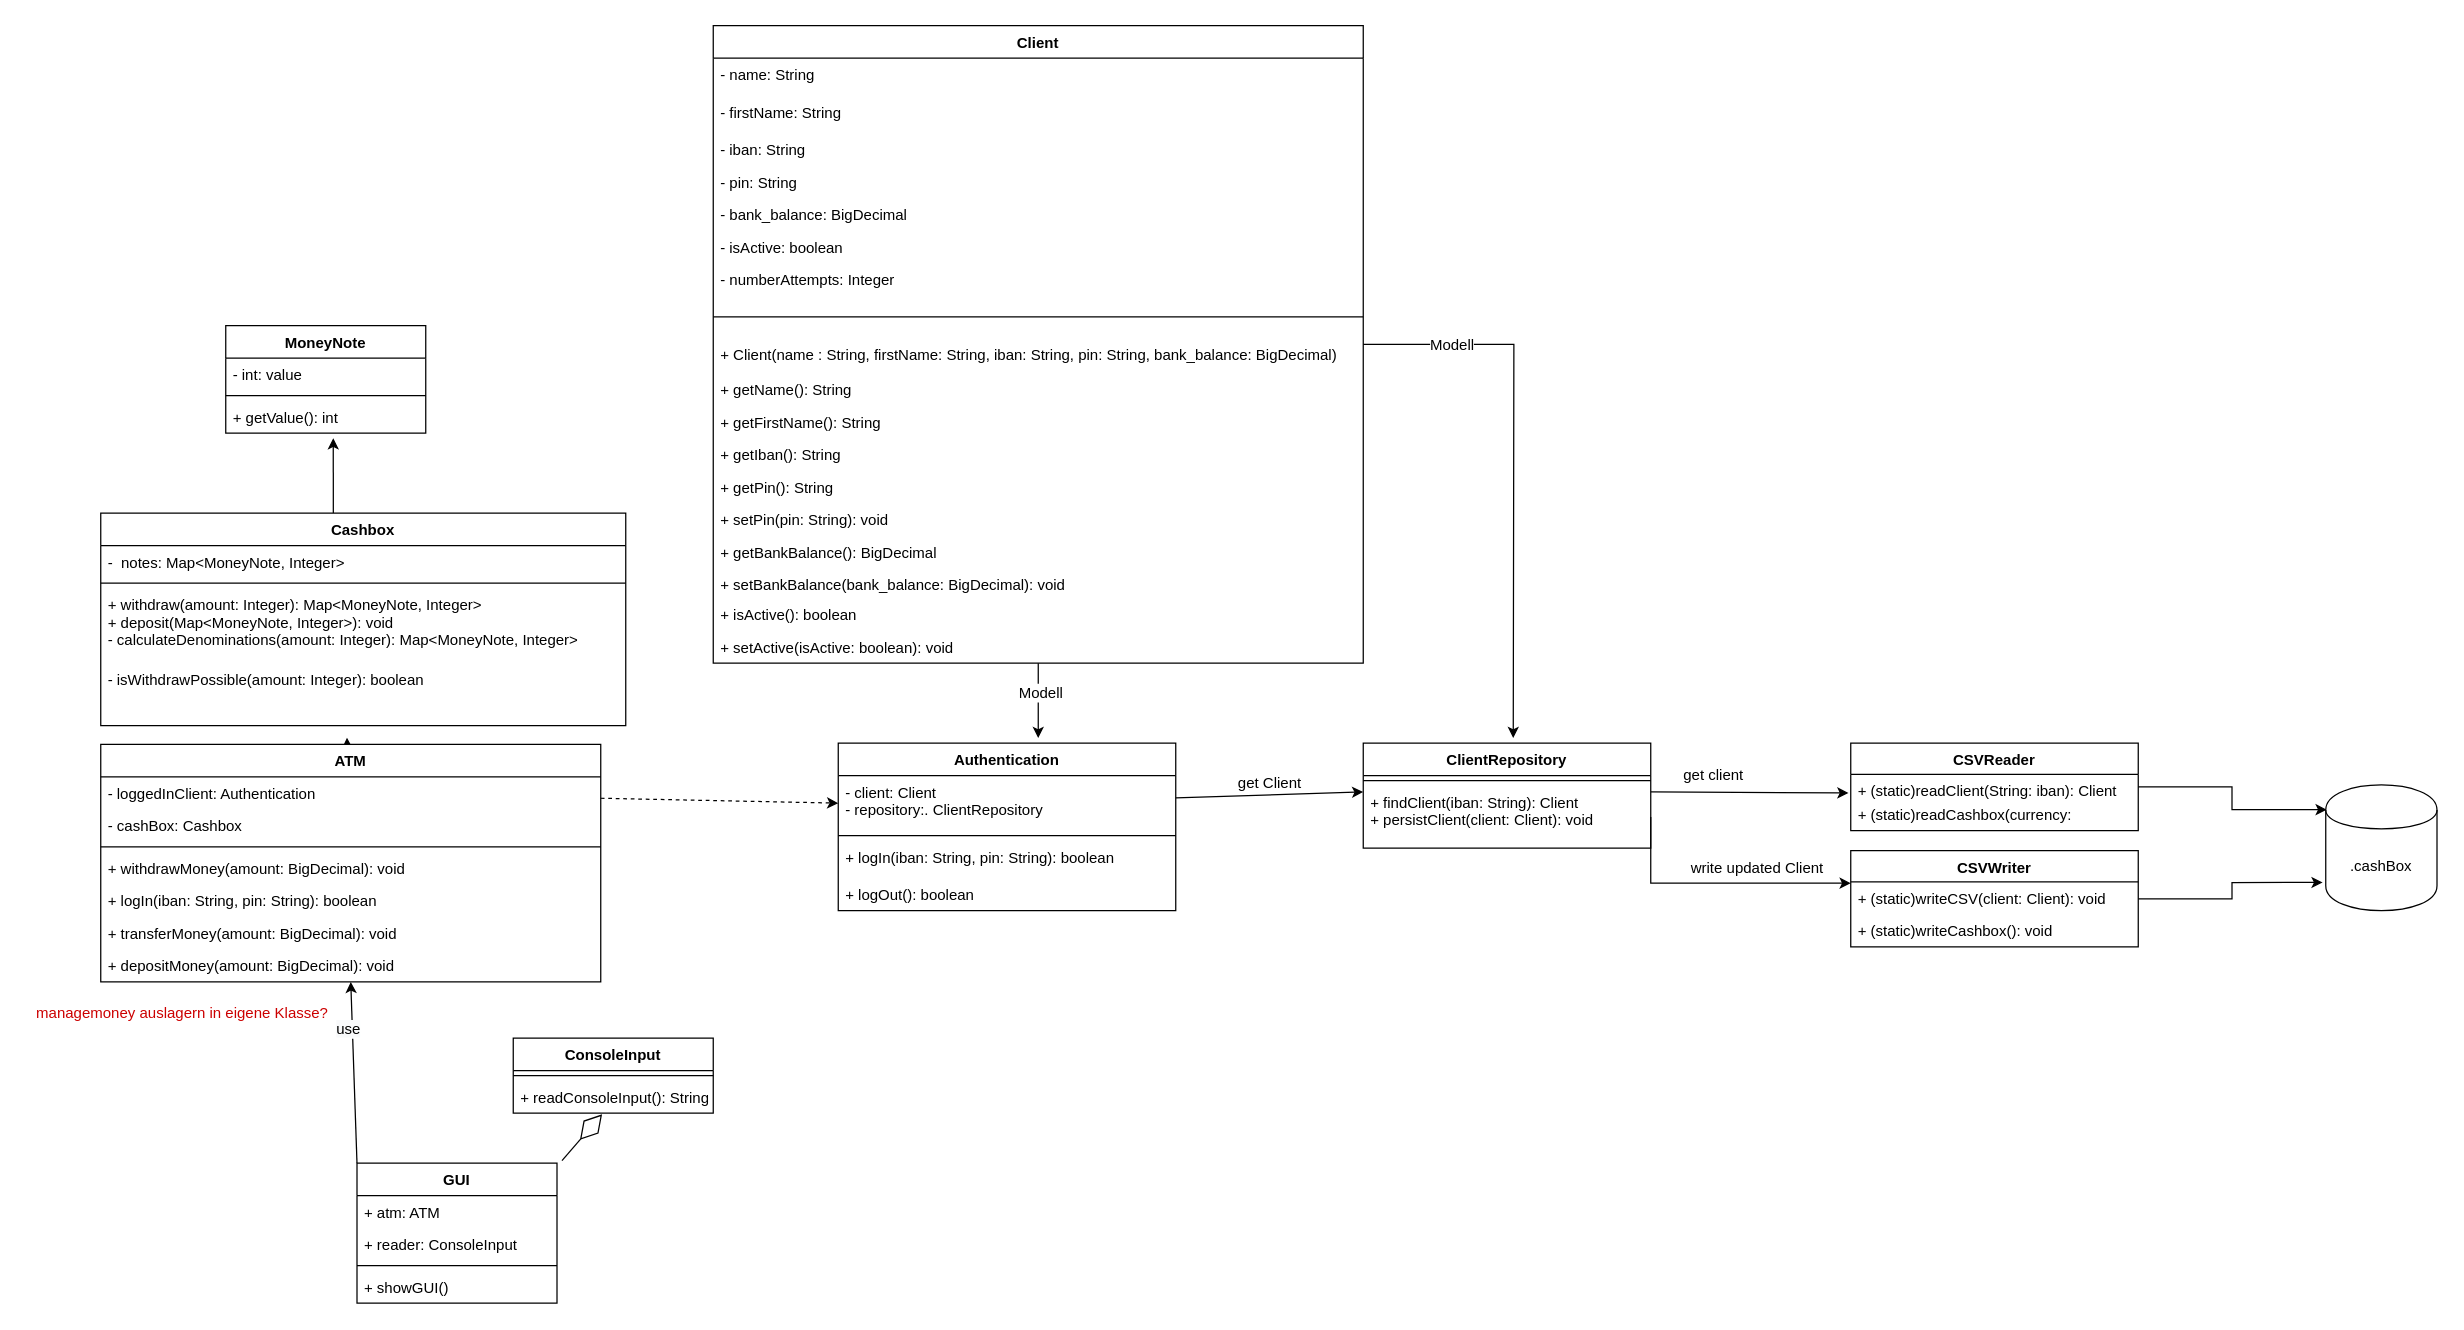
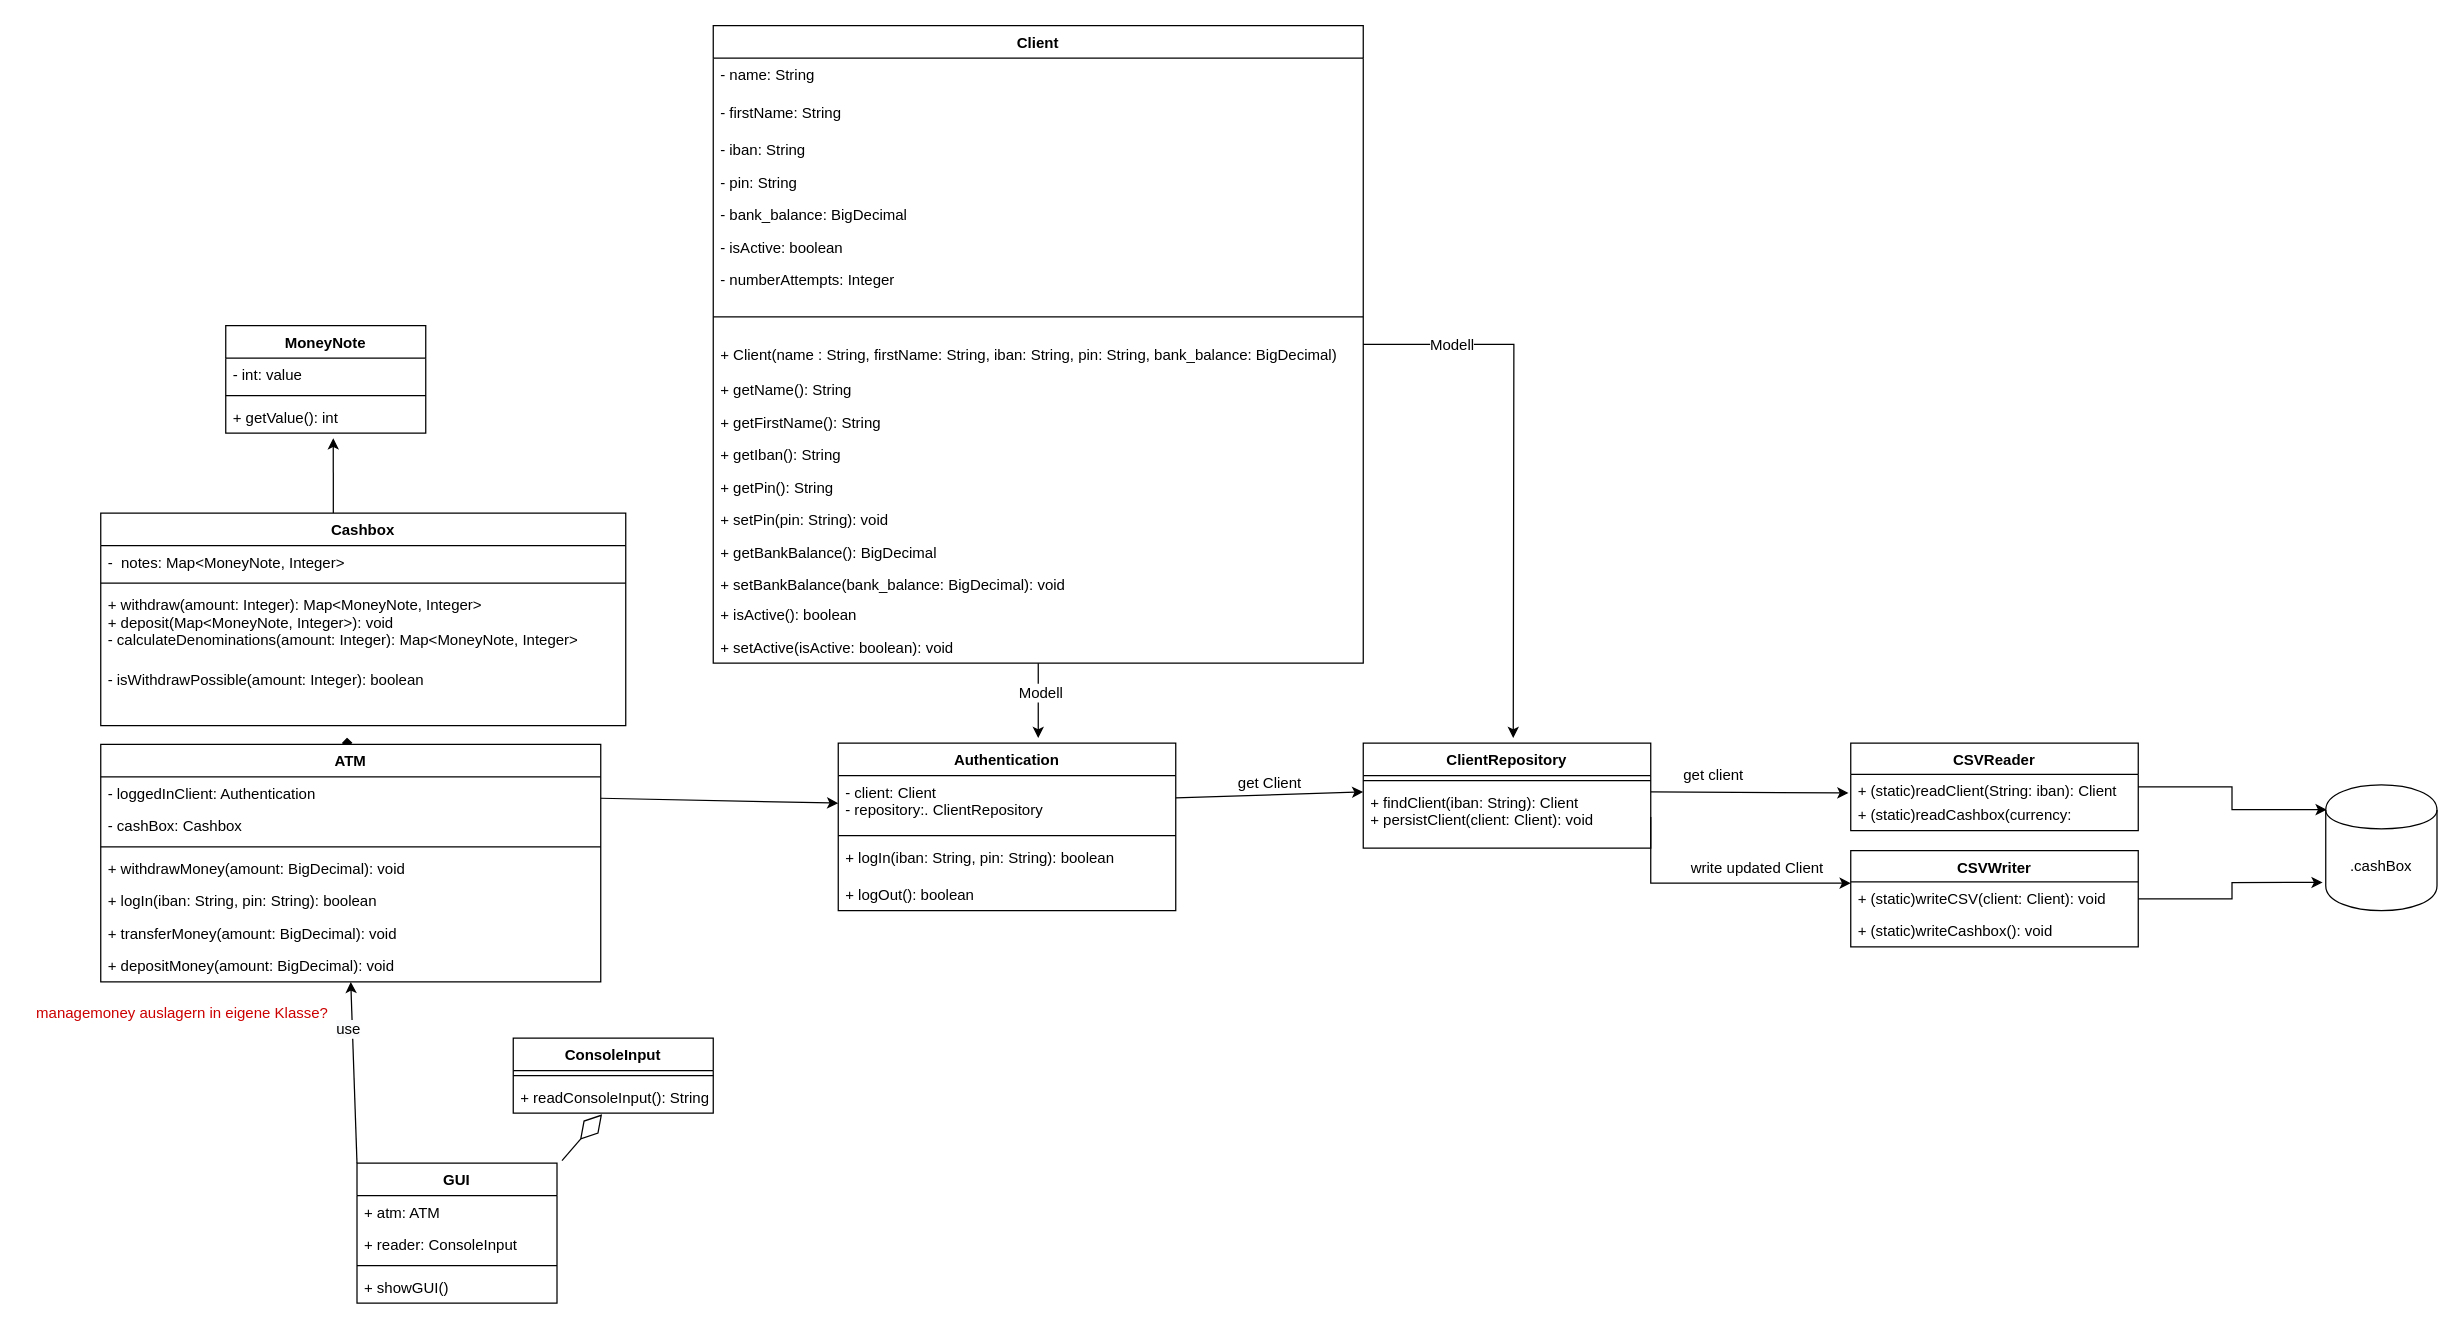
edge "ATM" -> "- isWithdrawPossible(amount: Integer): boolean": arrowhead classic -> diamond
edge "- loggedInClient: Authentication" -> "- client: Client - repository:. ClientRepository": style dashed -> solid
